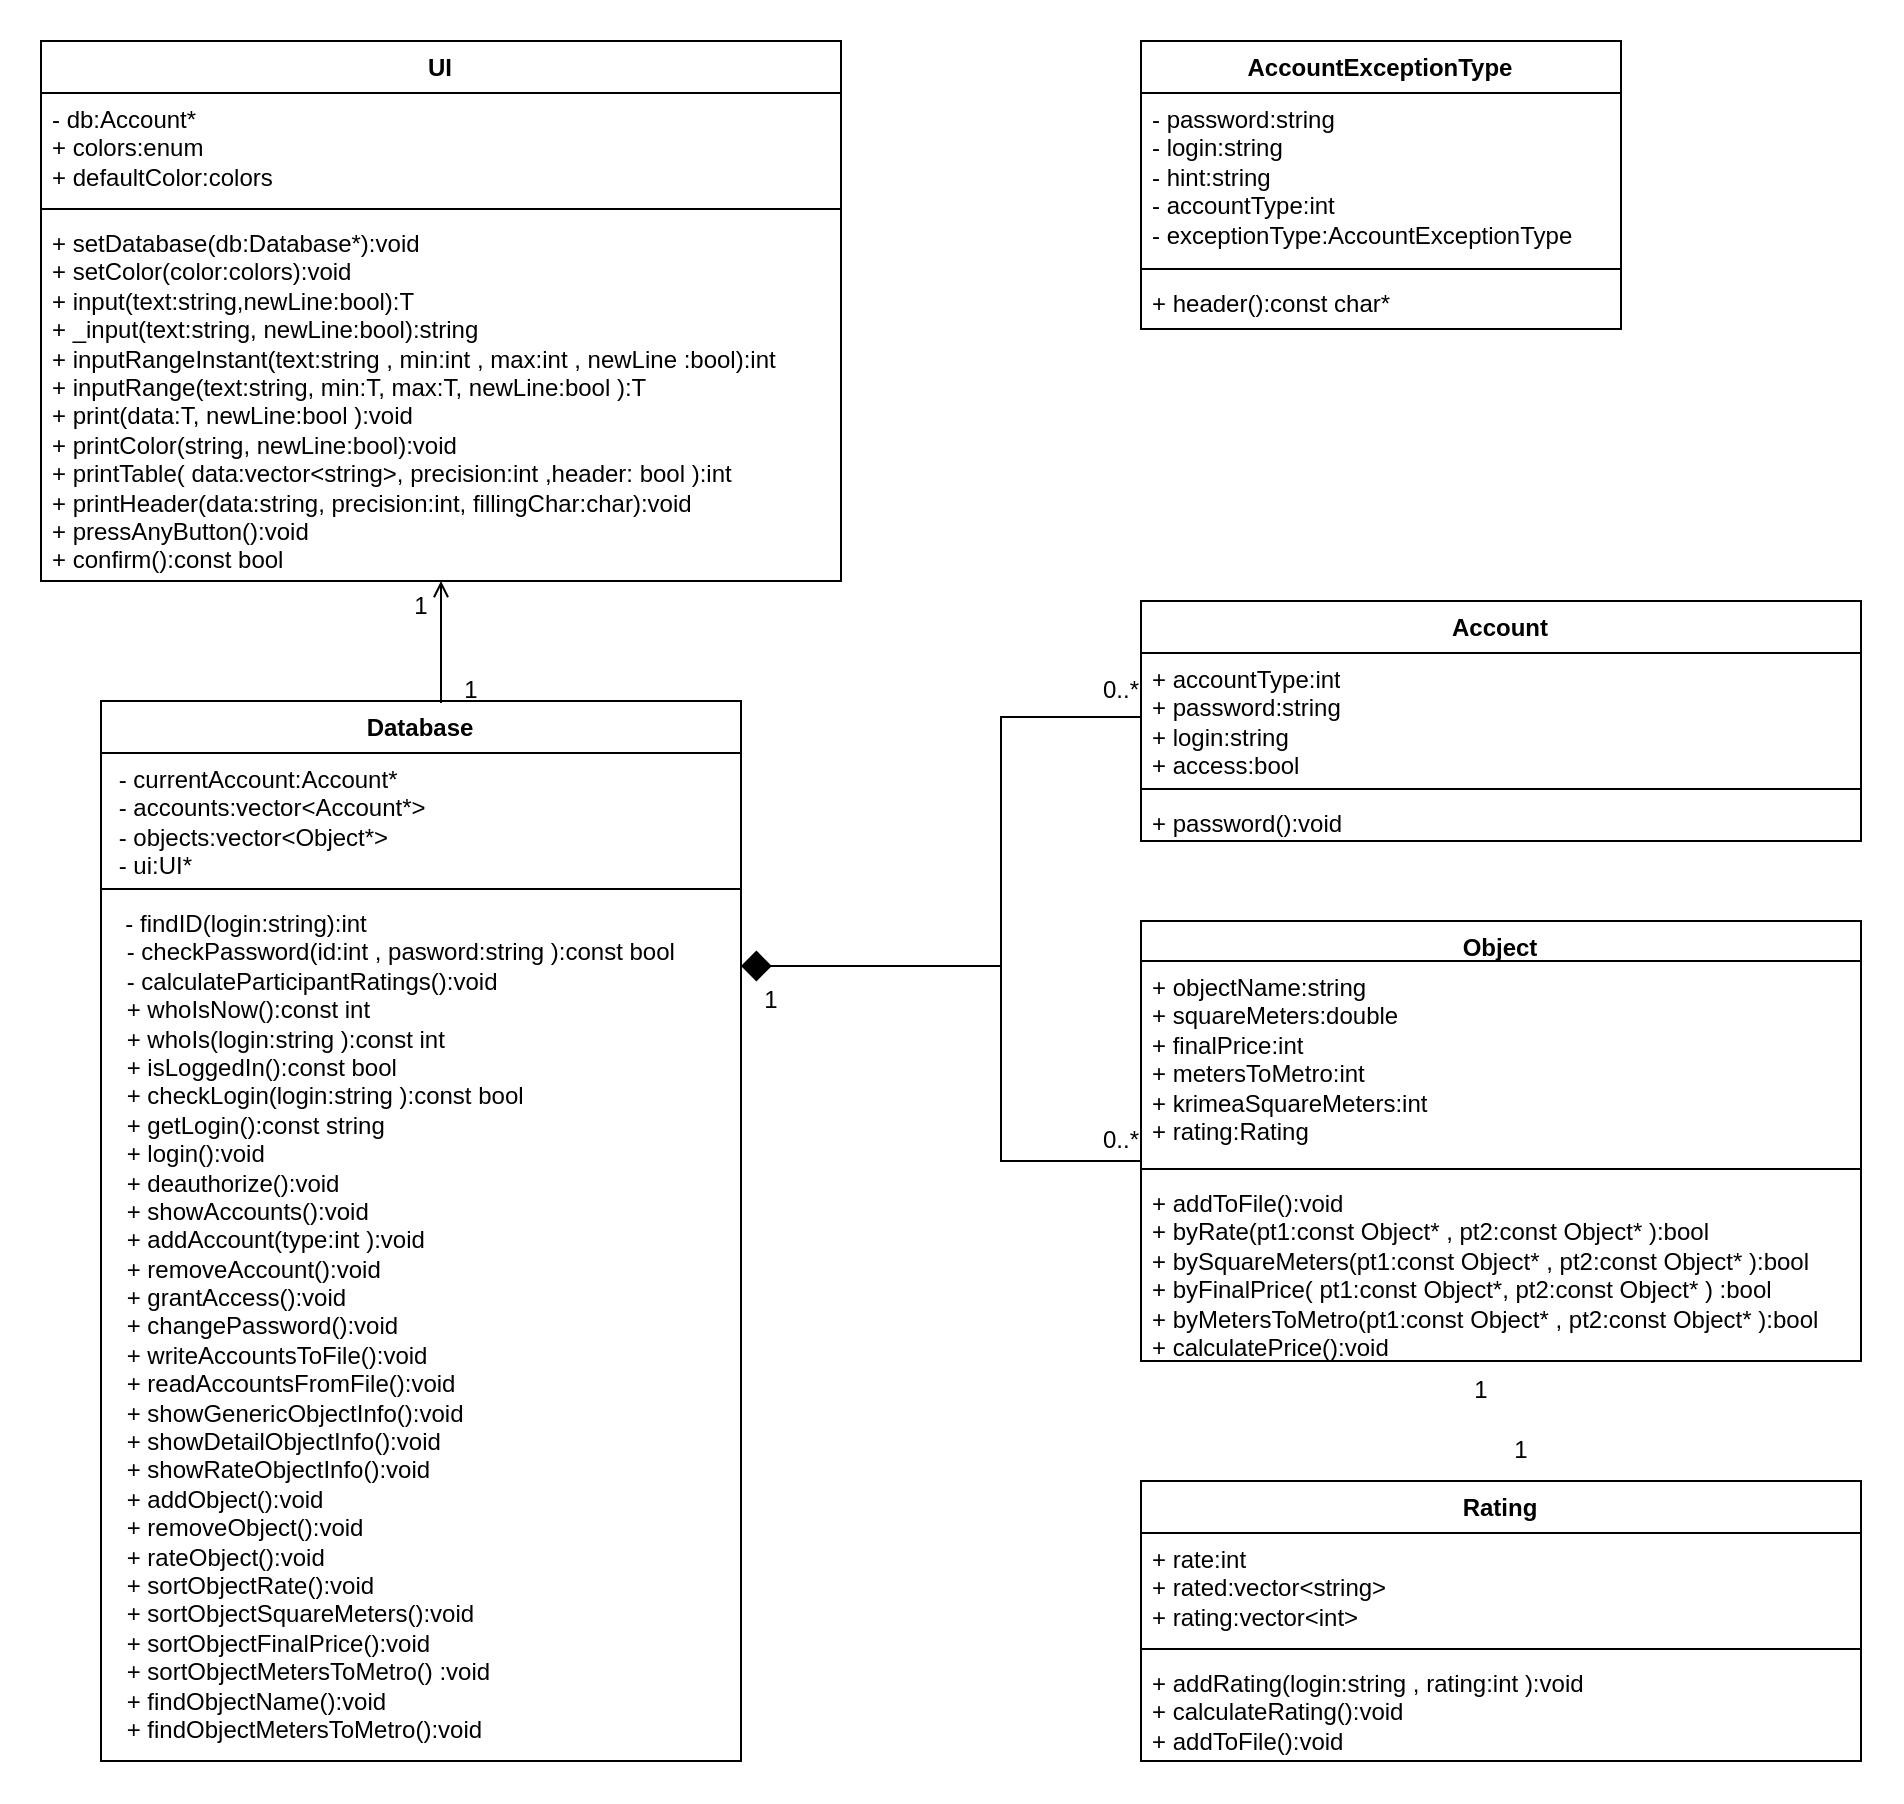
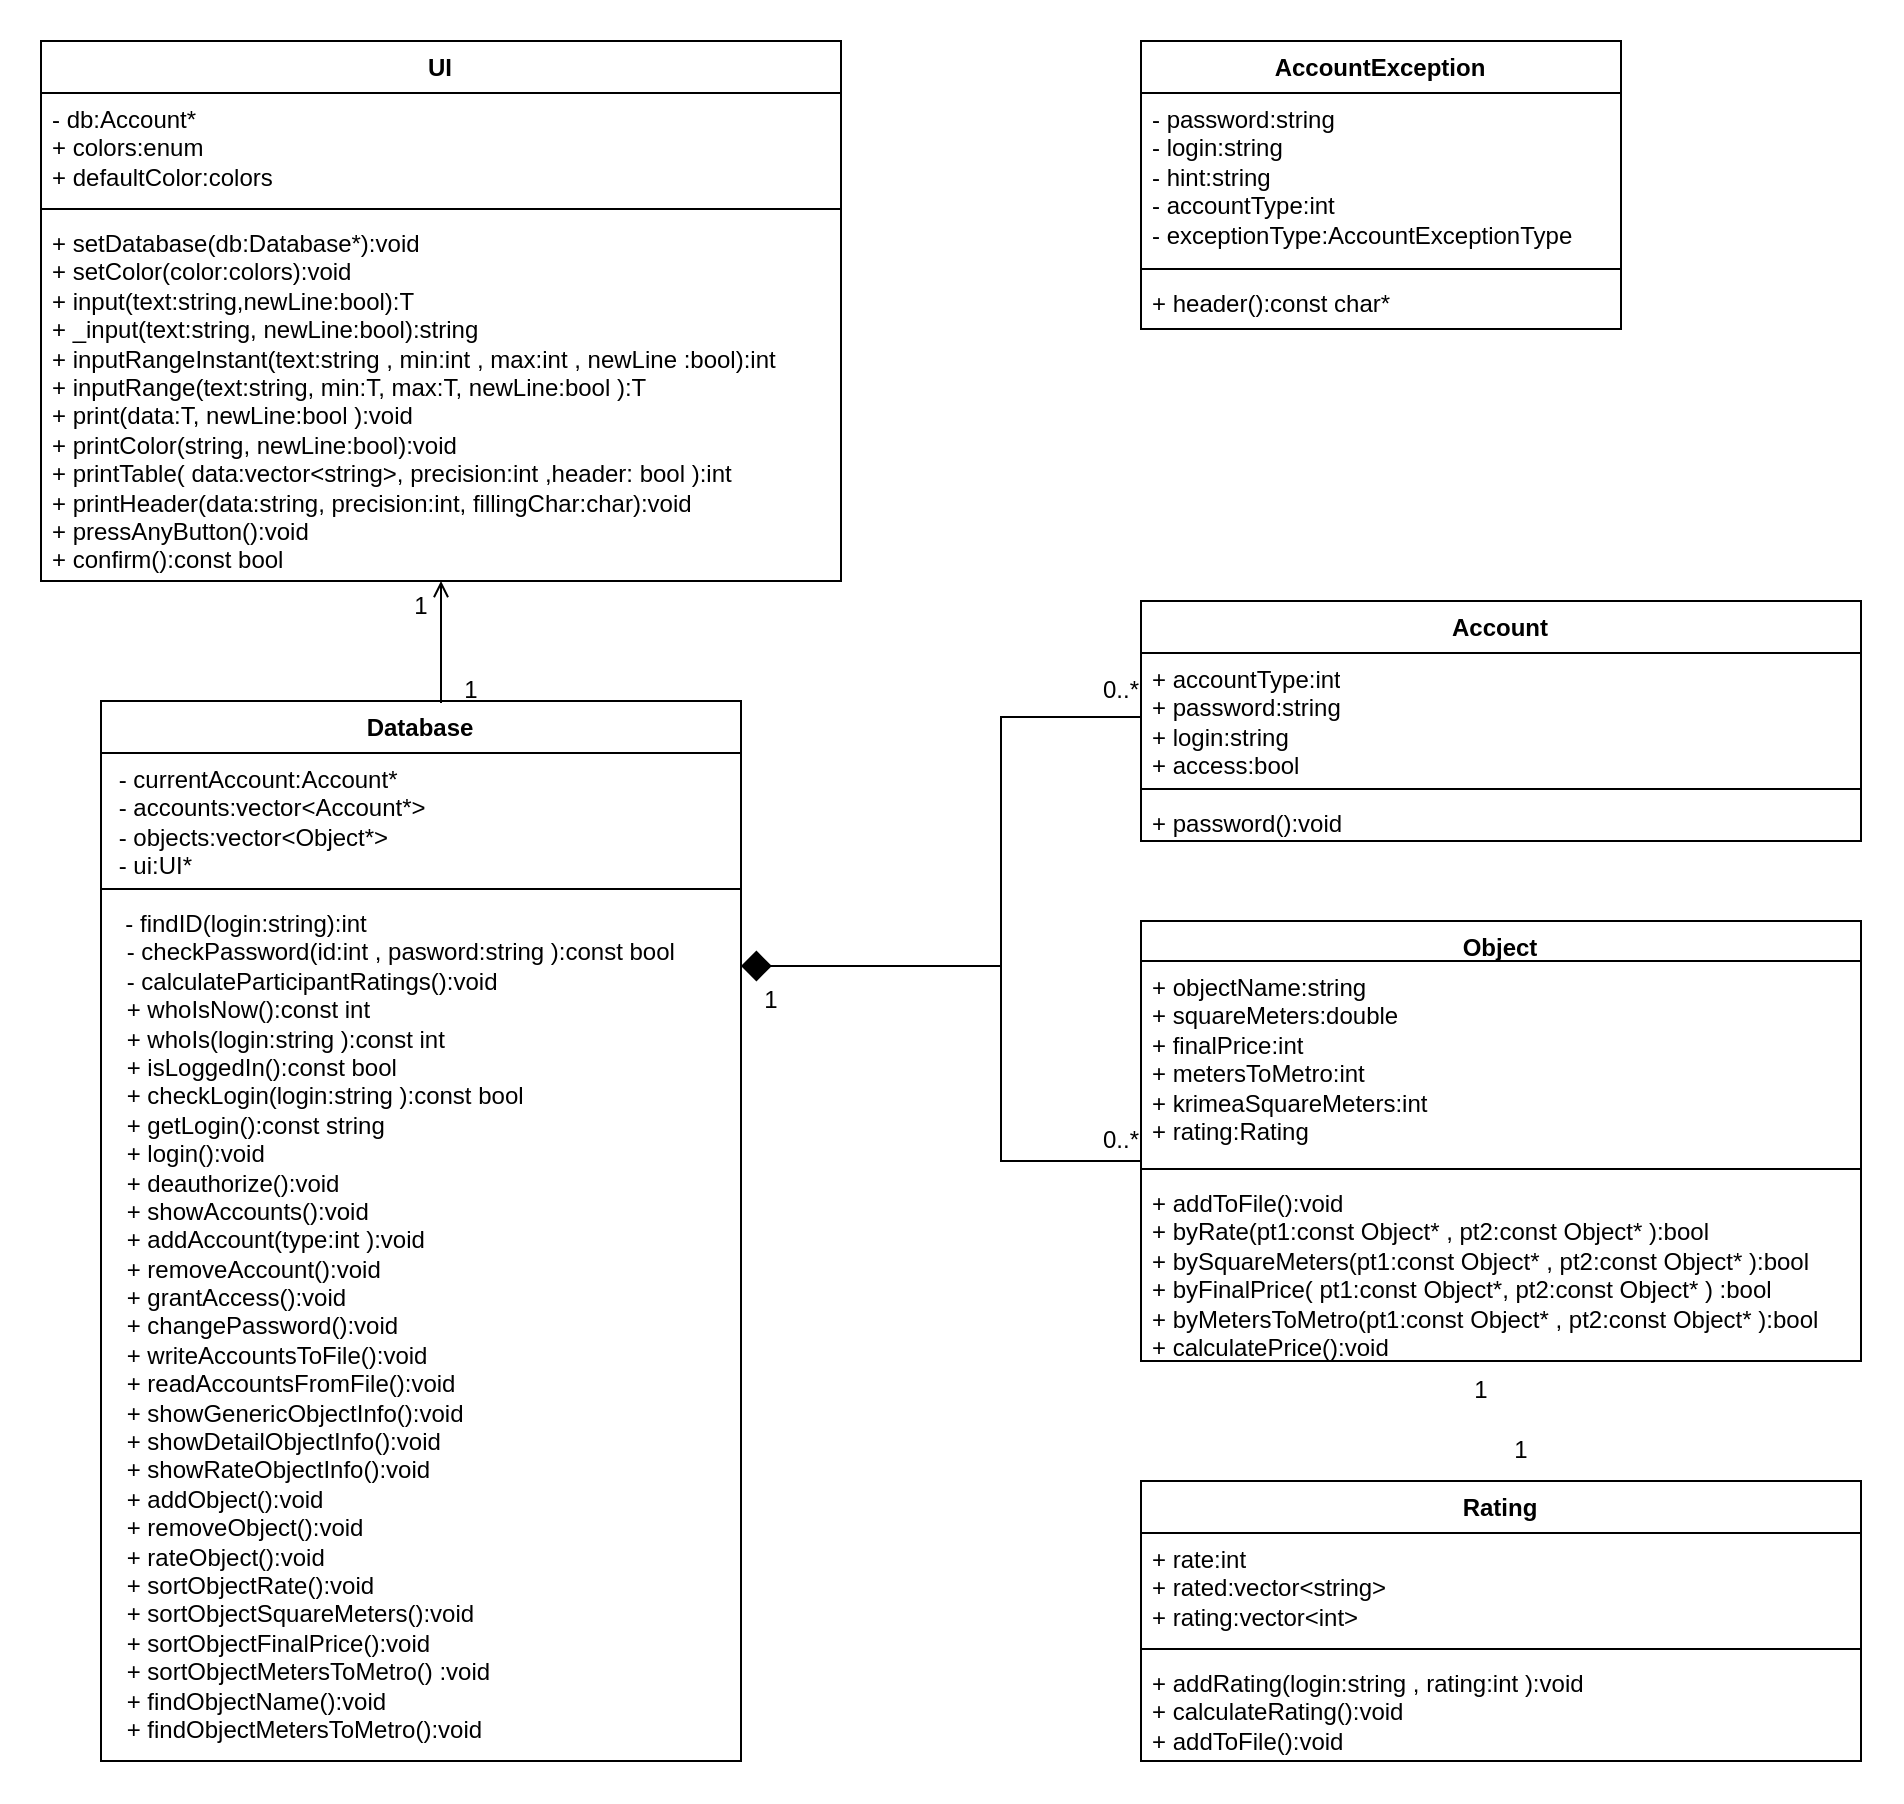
node "AccountExceptionType": label "AccountExceptionType" -> "AccountException"
